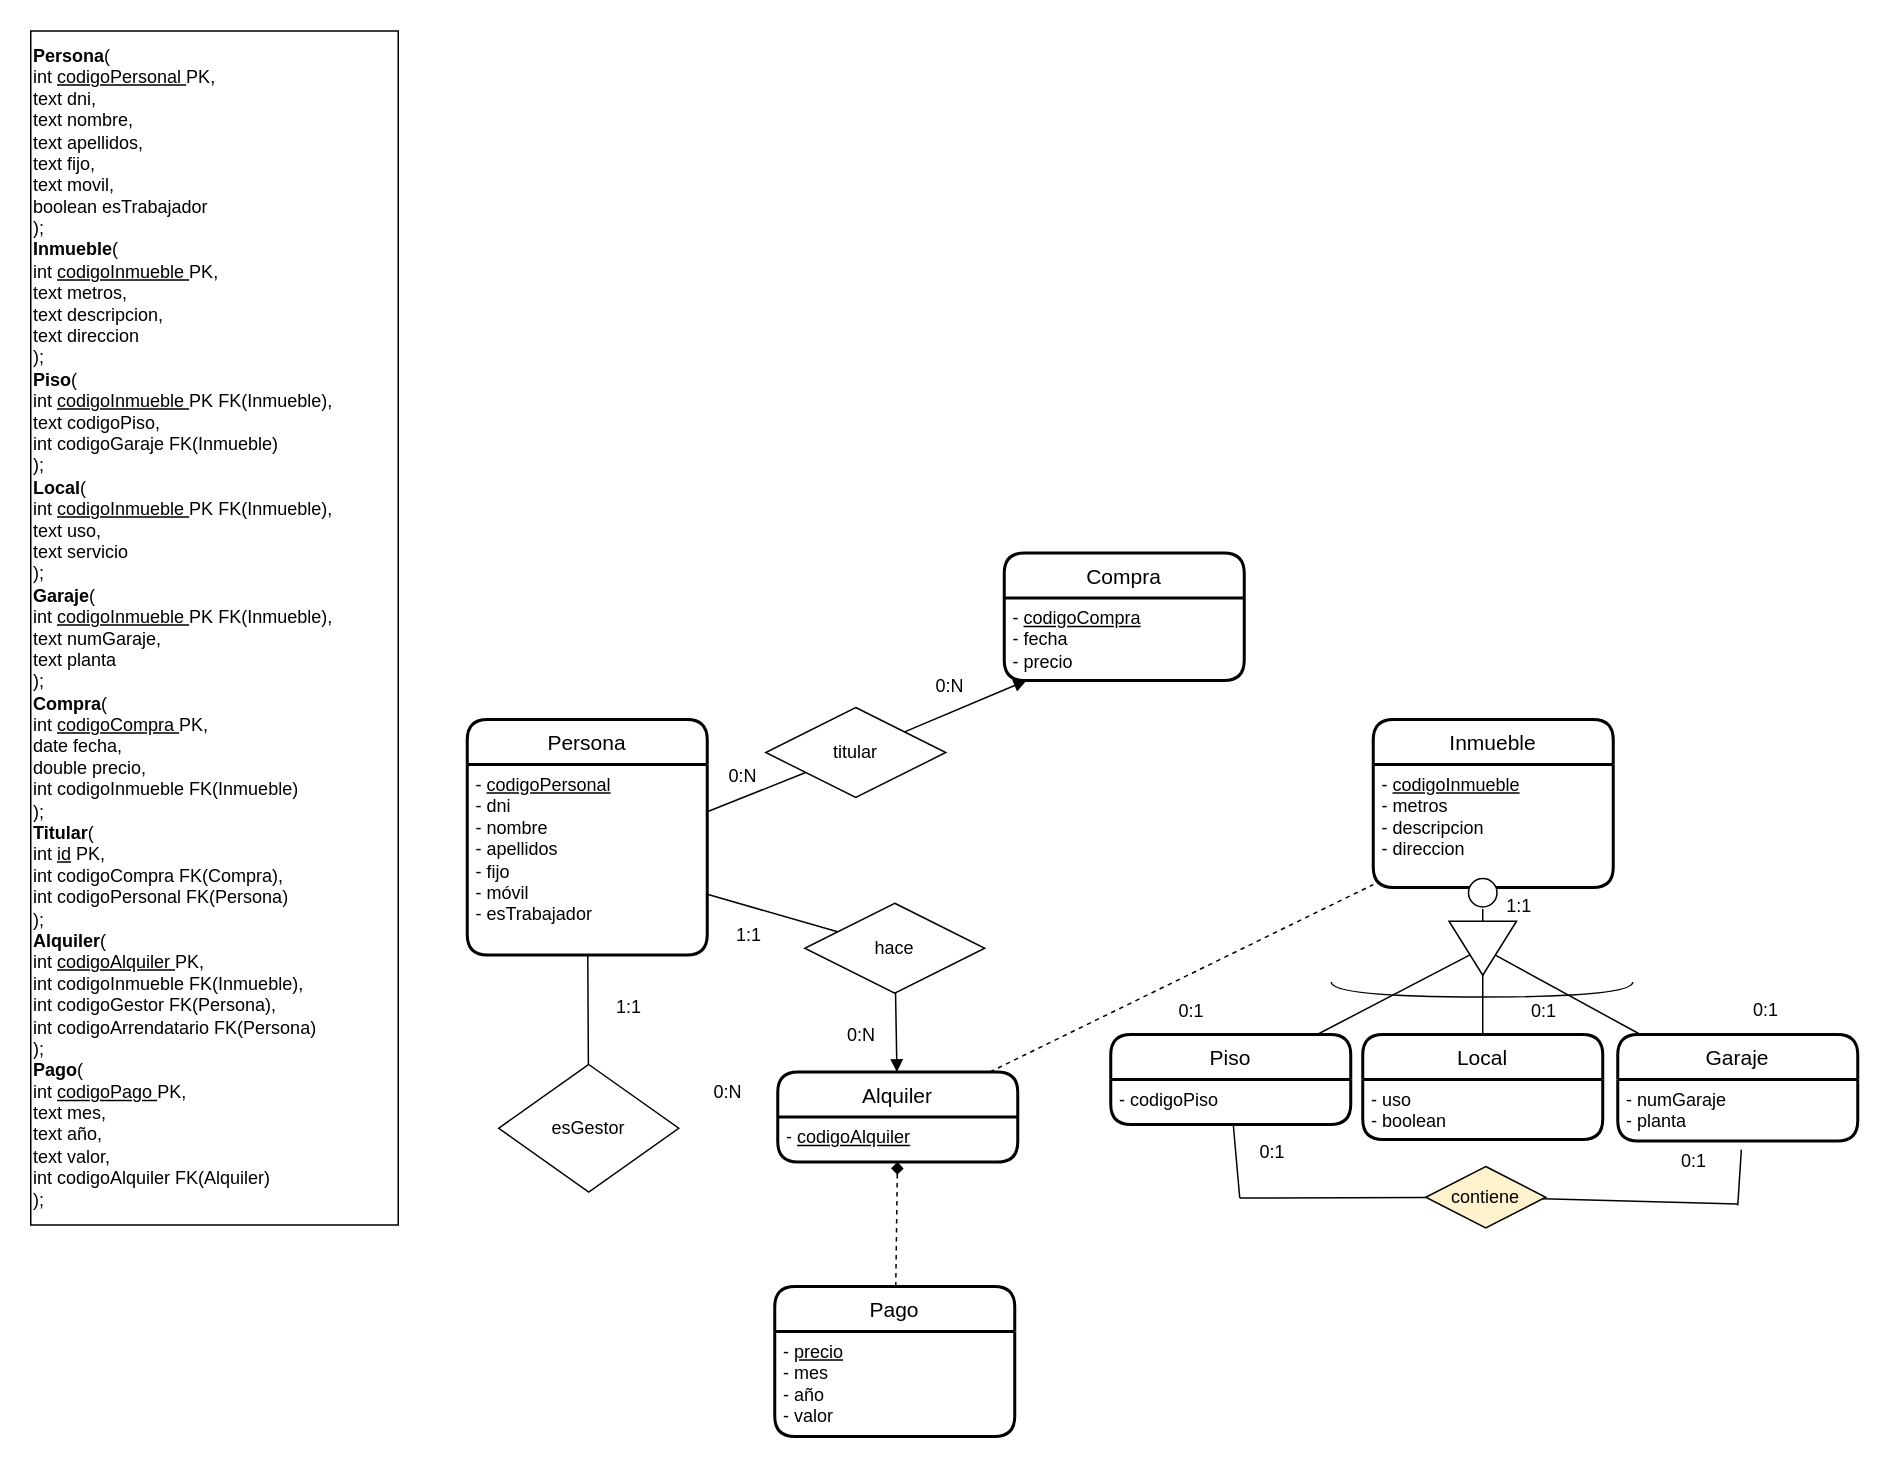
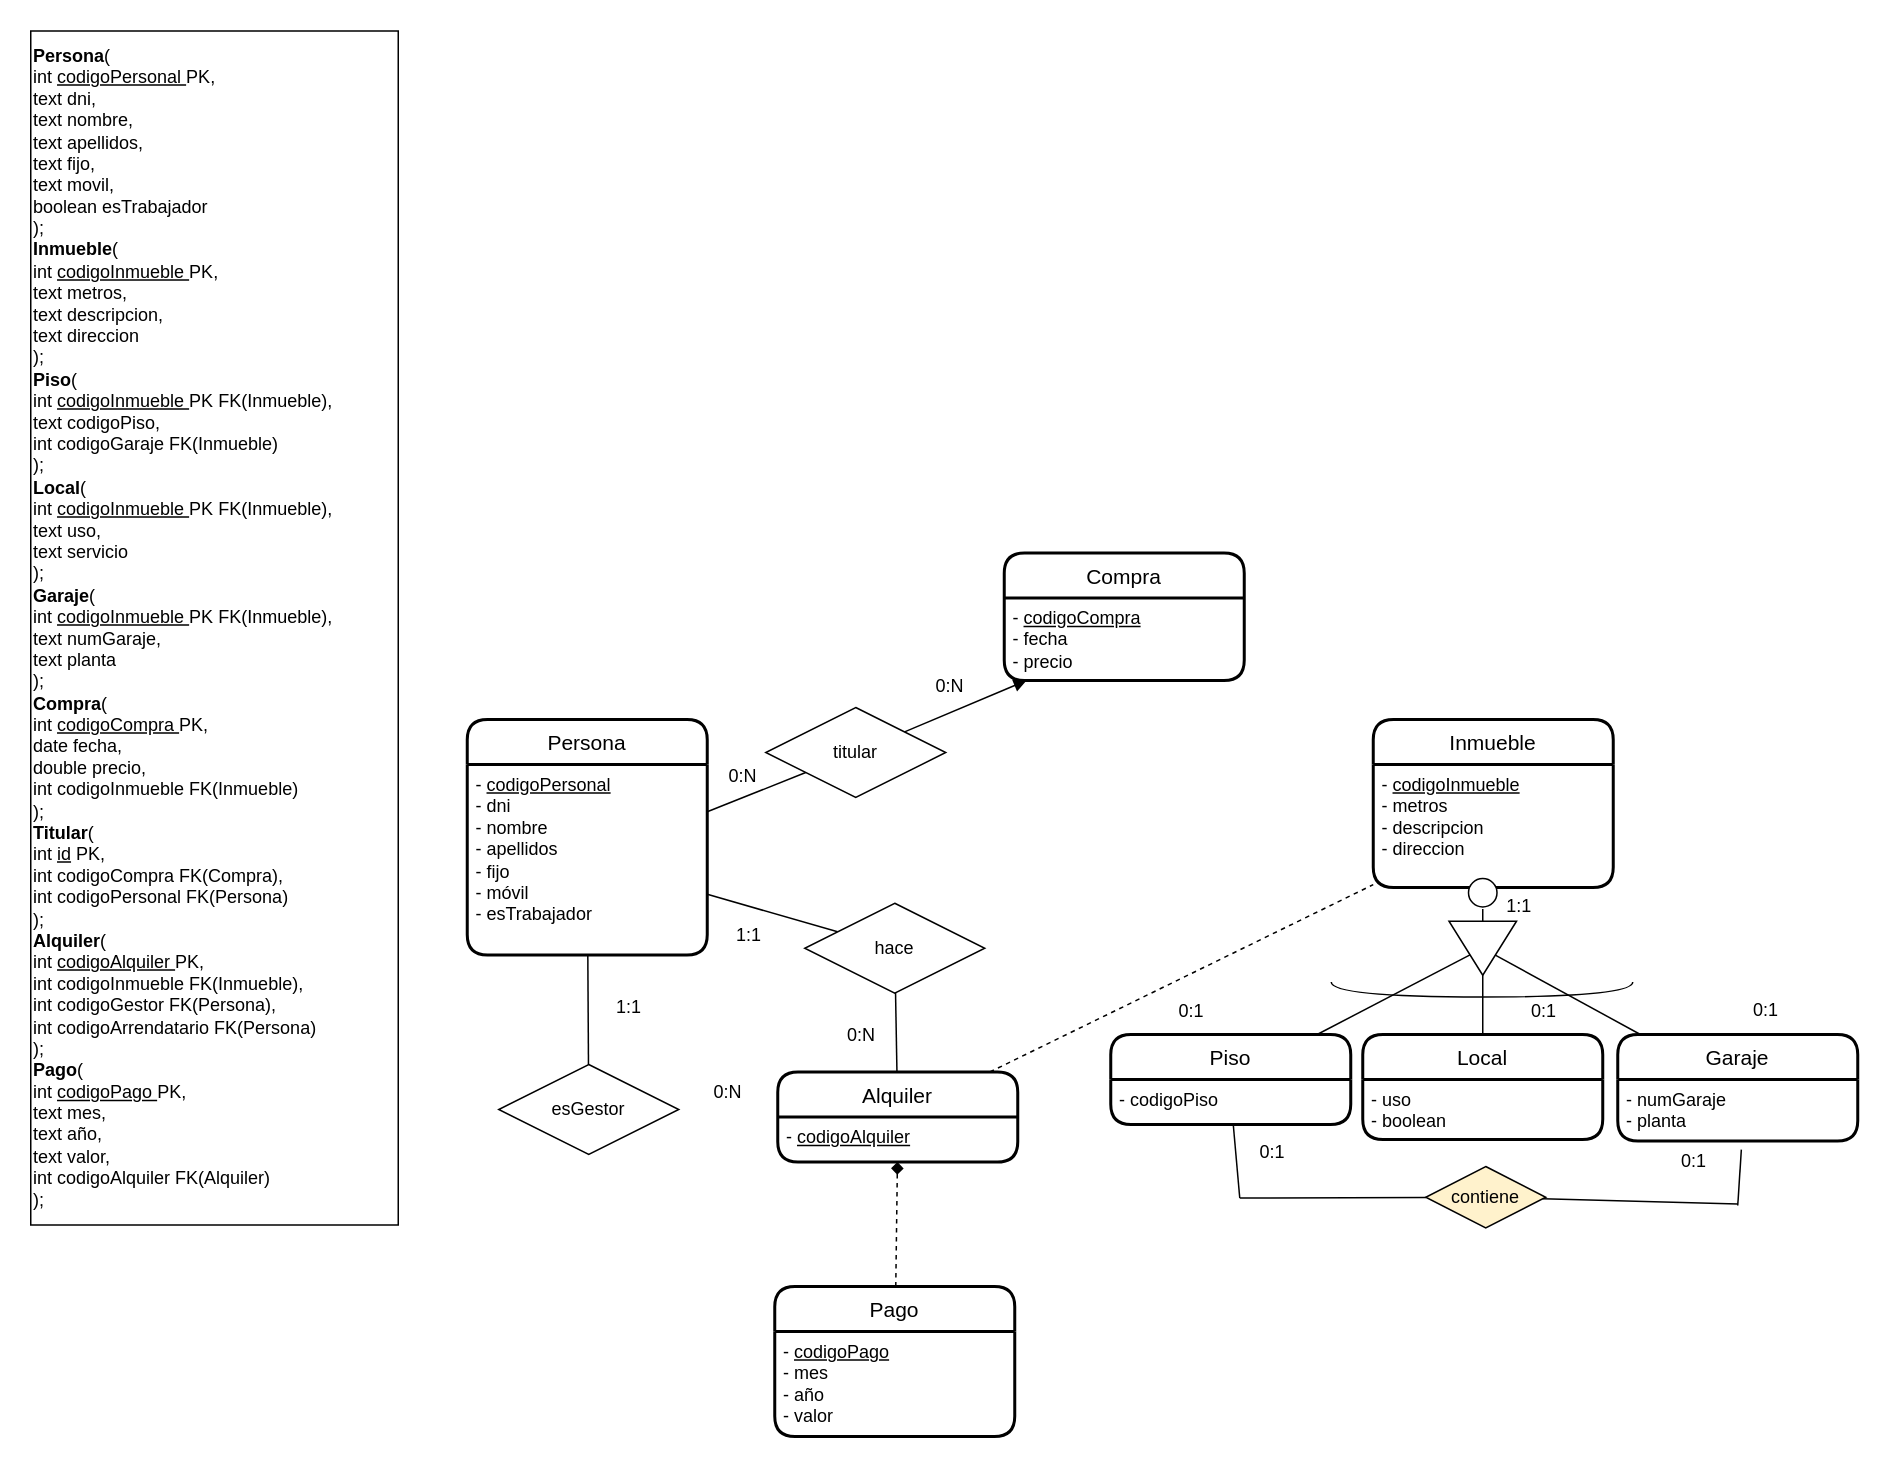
edge "hace" -> "Alquiler": arrowhead block -> none
node "esGestor": size 180x128 -> 180x90
node "- precio - mes - año - valor": label "- precio - mes - año - valor" -> "- codigoPago - mes - año - valor"
